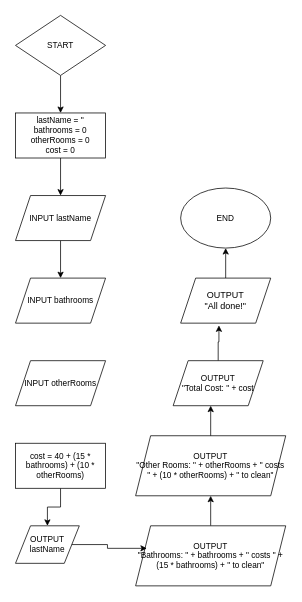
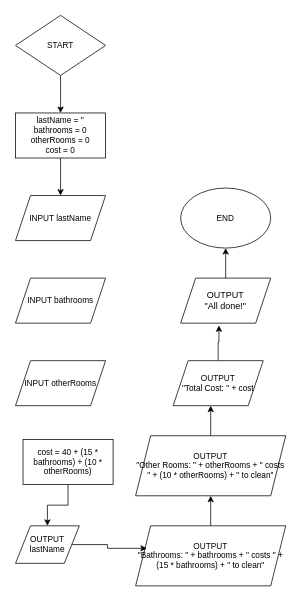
edge "INPUT lastName" -> "INPUT bathrooms": removed
node "cost = 40 + (15 * bathrooms) + (10 * otherRooms)": moved (60, 465) -> (68, 462)
